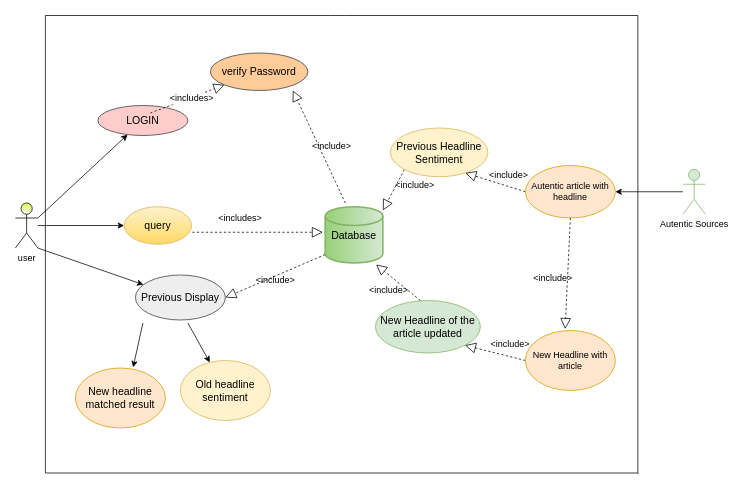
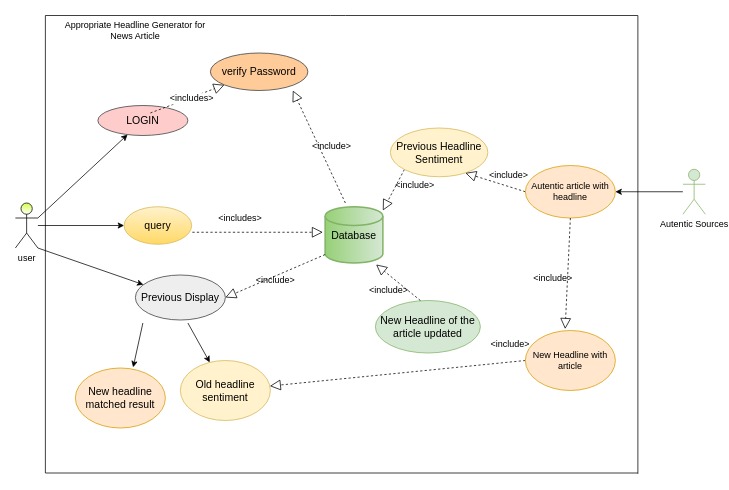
node "Appropriate Headline Generator for News Article": added
edge "New Headline with article" -> "New Headline of the article updated": now "New Headline with article" -> "Old headline sentiment"
